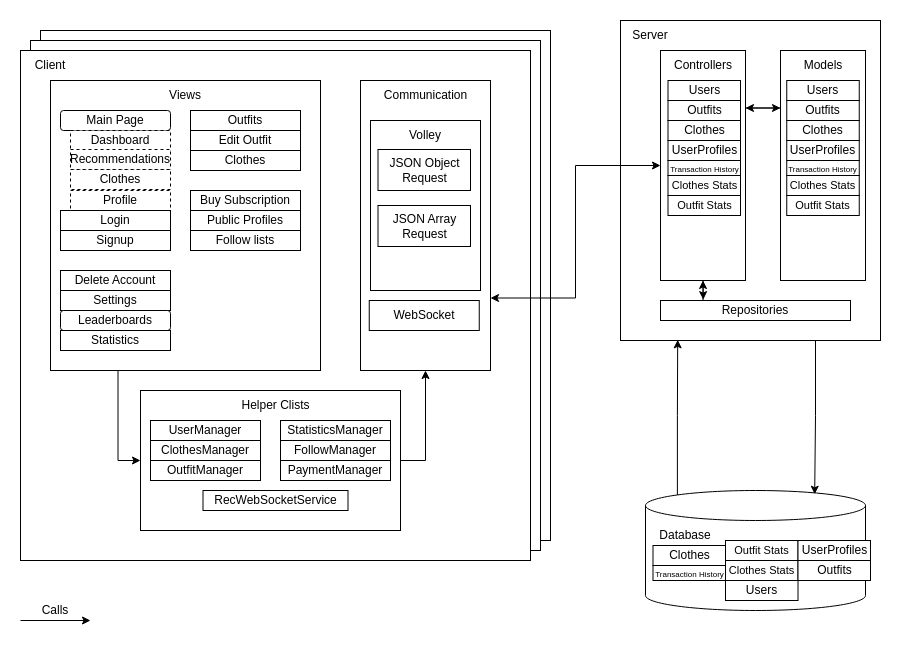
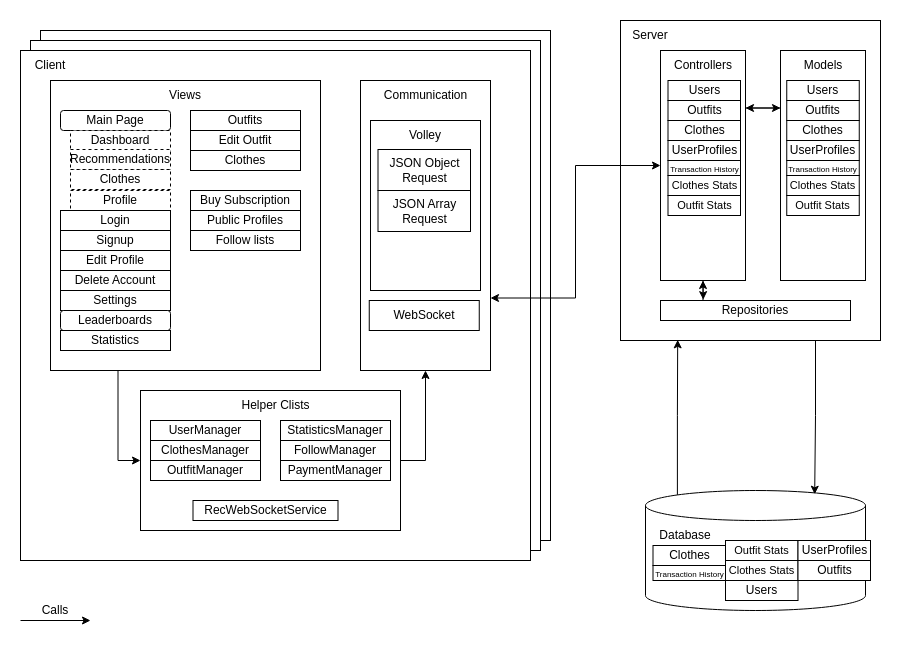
node "JSON Array Request": moved (424, 226) -> (424, 211)
node "Edit Profile": added
node "RecWebSocketService": moved (276, 501) -> (266, 511)
